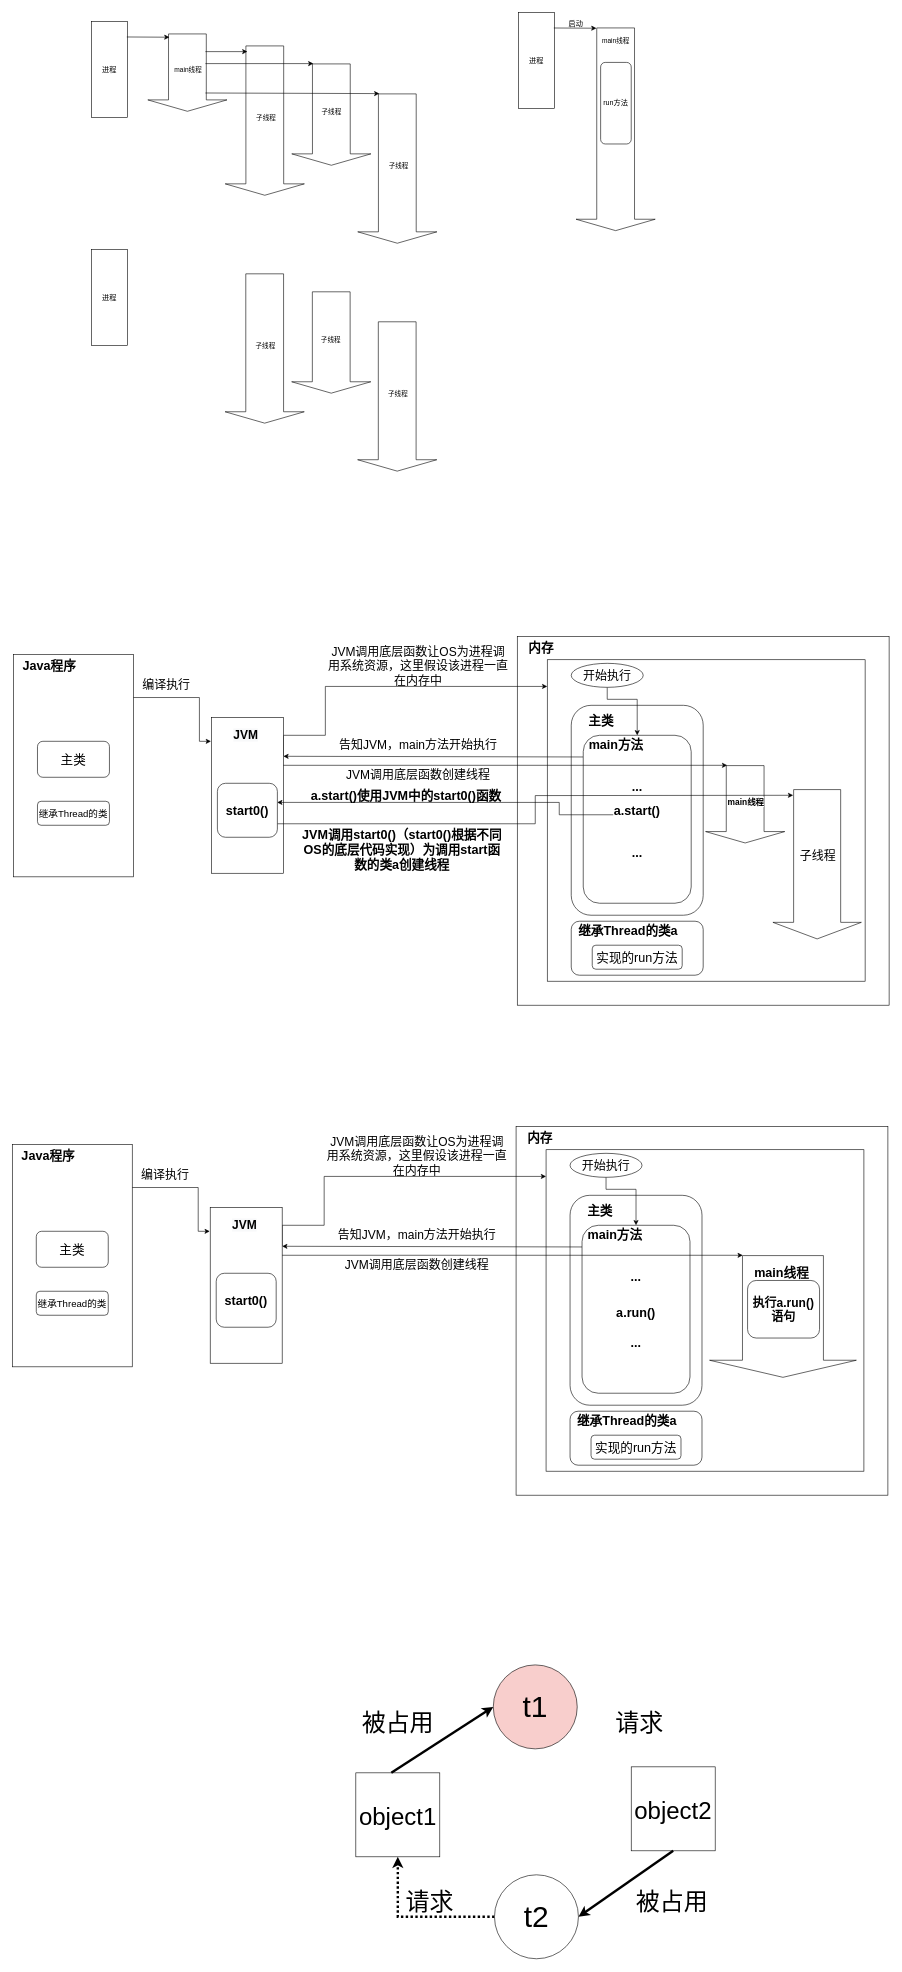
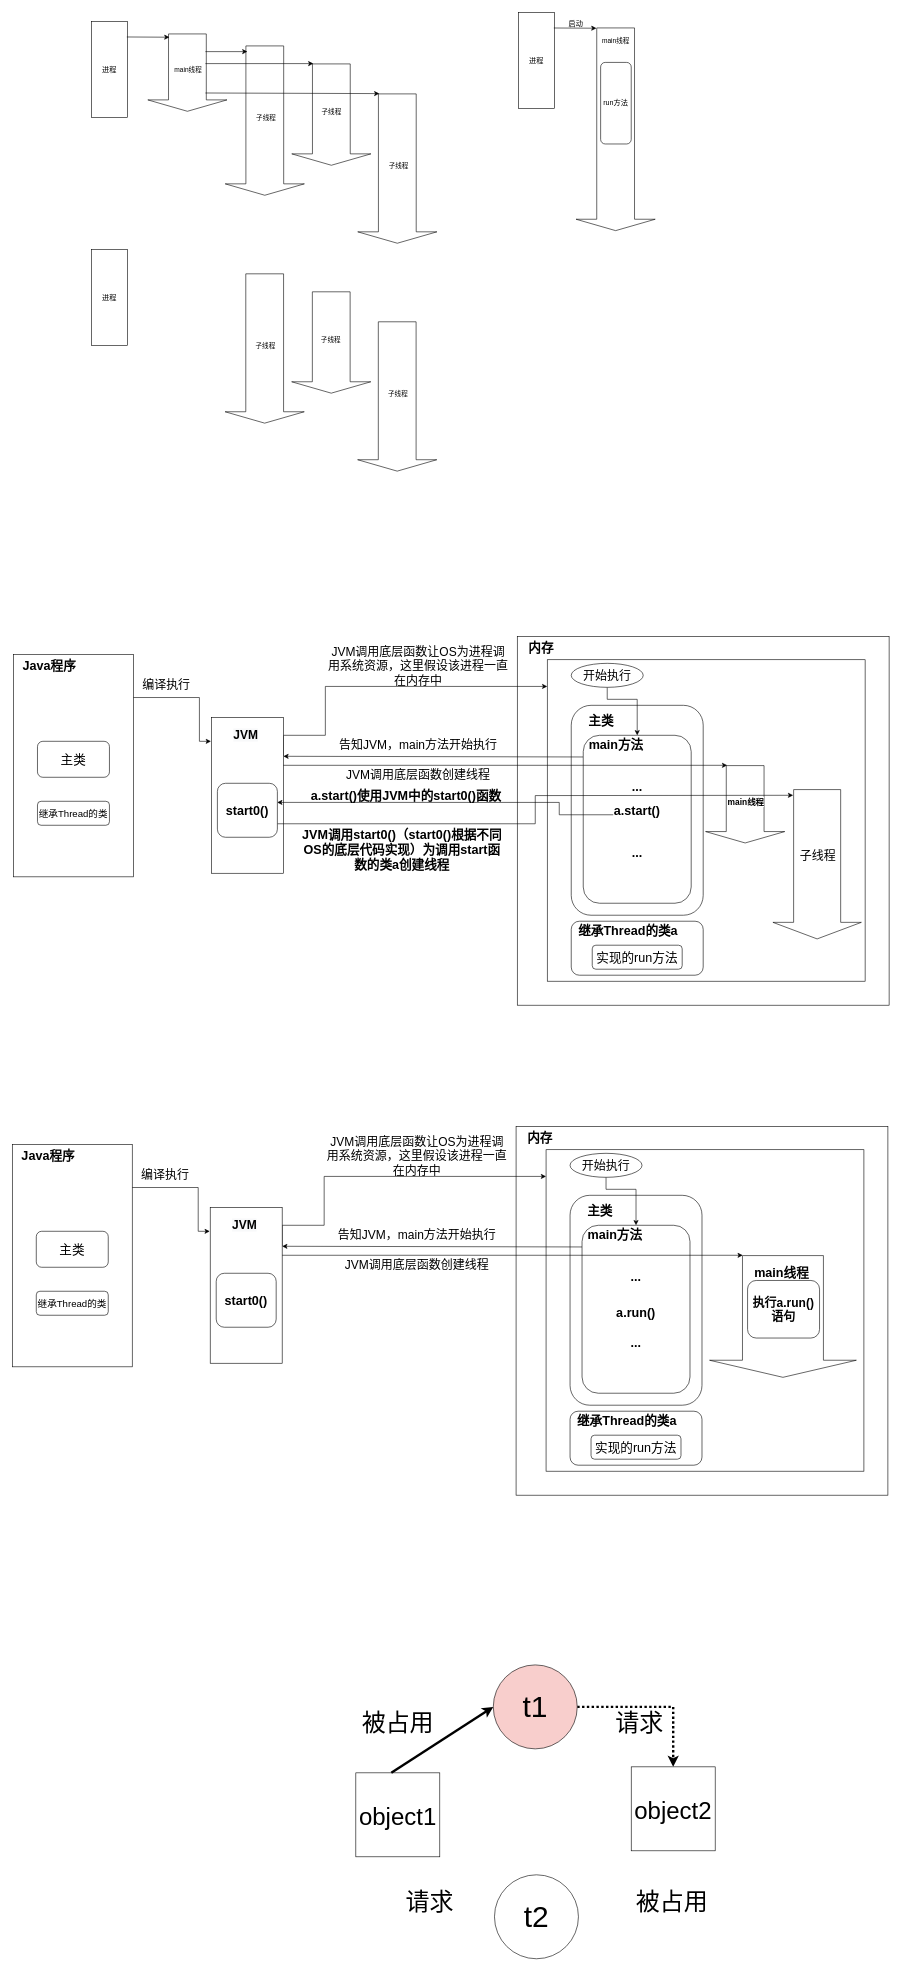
edge "t1" -> "object2": added
edge "object2" -> "t2": removed
edge "t2" -> "object1": removed
